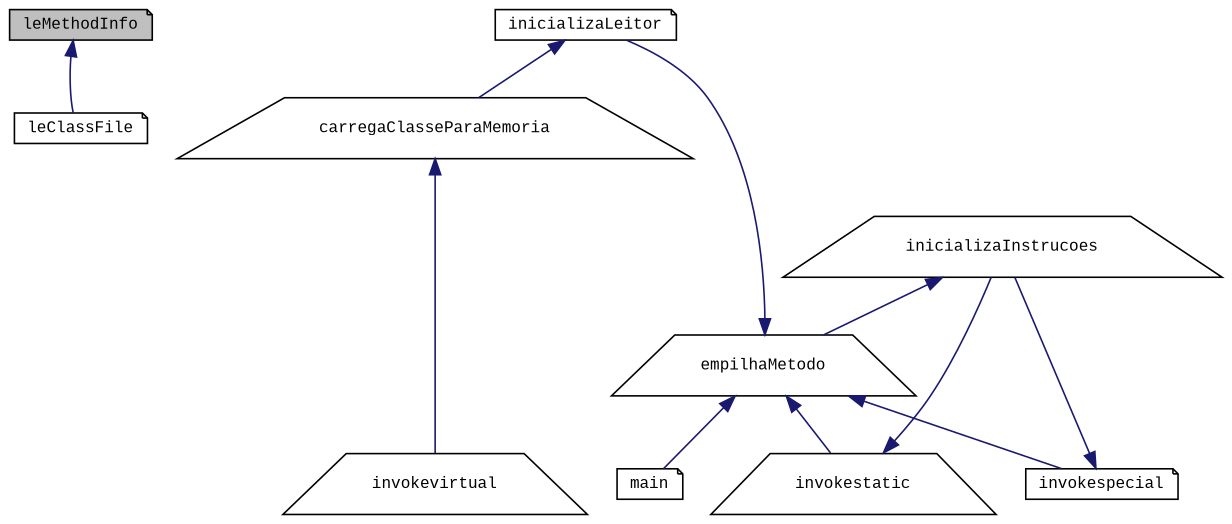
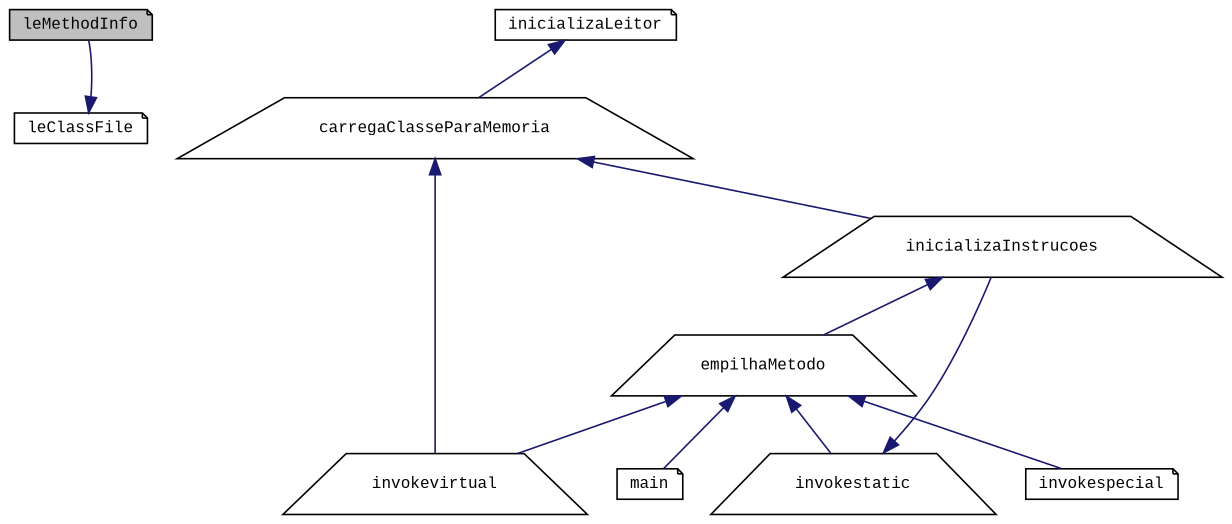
edge "leClassFile" -> "leMethodInfo": reversed
edge "inicializaLeitor" -> "empilhaMetodo": now "invokevirtual" -> "empilhaMetodo"
edge "inicializaInstrucoes" -> "invokespecial": now "inicializaInstrucoes" -> "carregaClasseParaMemoria"
